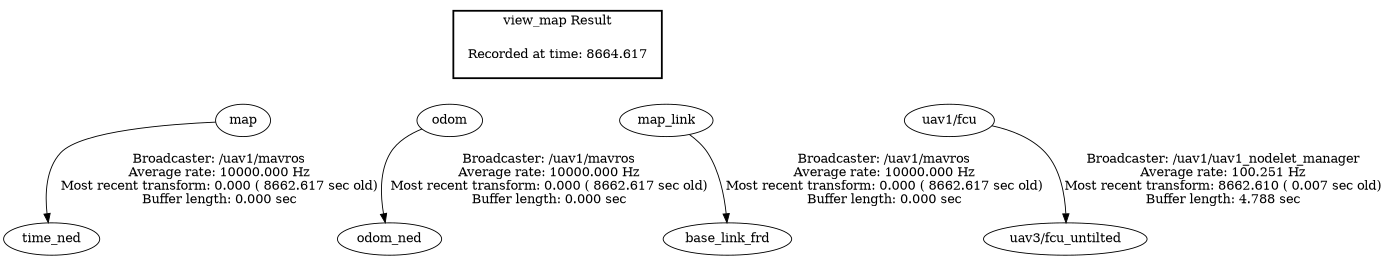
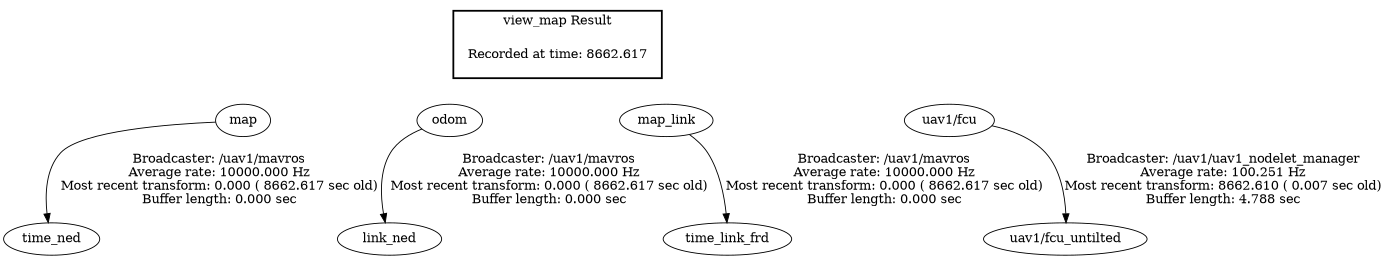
node "Recorded at time: 8664.617": label "Recorded at time: 8664.617" -> "Recorded at time: 8662.617"
node "odom_ned": label "odom_ned" -> "link_ned"
node "base_link_frd": label "base_link_frd" -> "time_link_frd"
node "uav3/fcu_untilted": label "uav3/fcu_untilted" -> "uav1/fcu_untilted"
